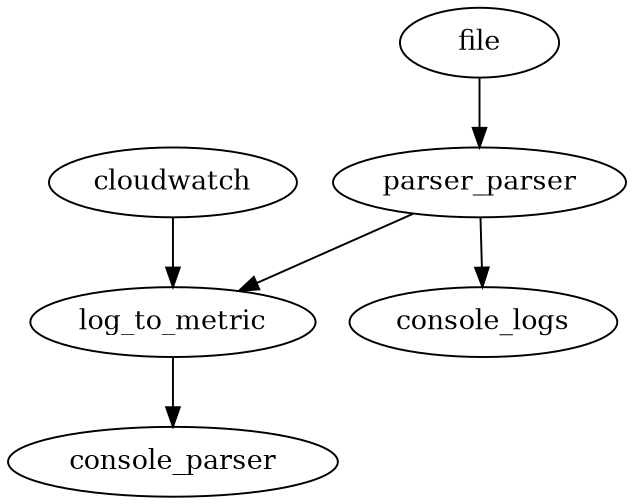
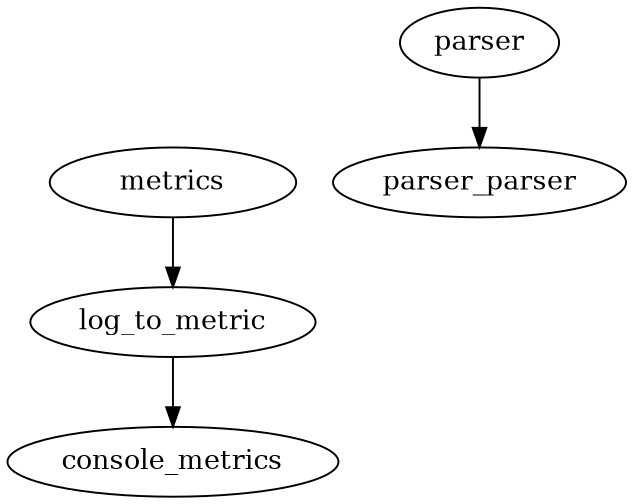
node "file": label "file" -> "parser"
node "cloudwatch": label "cloudwatch" -> "metrics"
edge "parser_parser" -> "log_to_metric": removed
node "console_logs": removed
node "console_parser": label "console_parser" -> "console_metrics"
